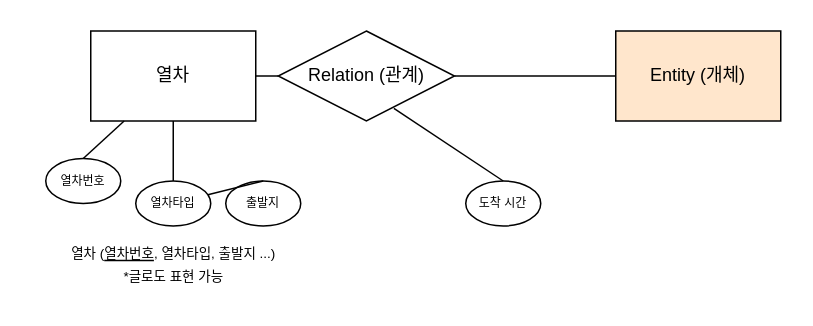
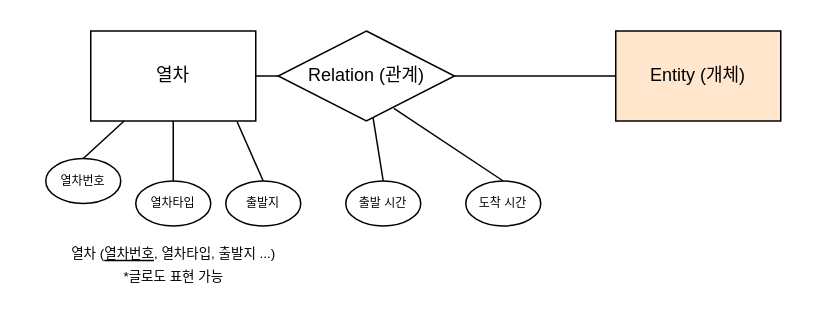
edge "Relation (관계)" -- "출발 시간": added
edge "열차타입" -- "출발지": now "열차" -- "출발지"
node "출발 시간": added
